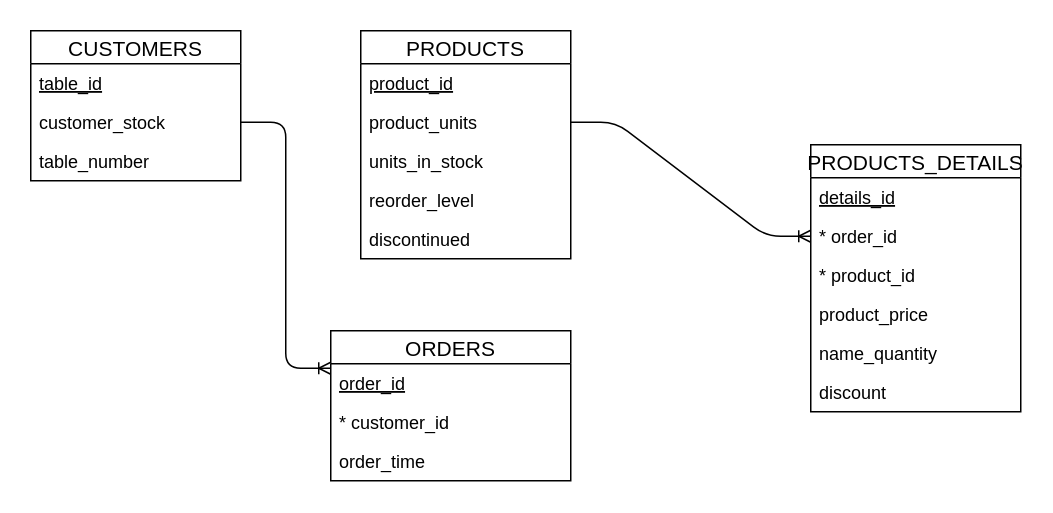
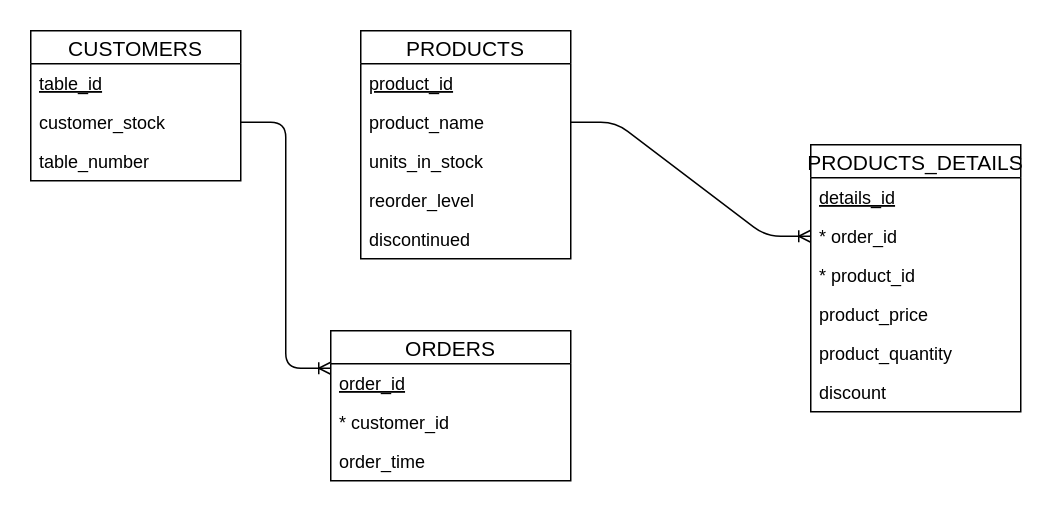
node "product_units": label "product_units" -> "product_name"
node "name_quantity": label "name_quantity" -> "product_quantity"
